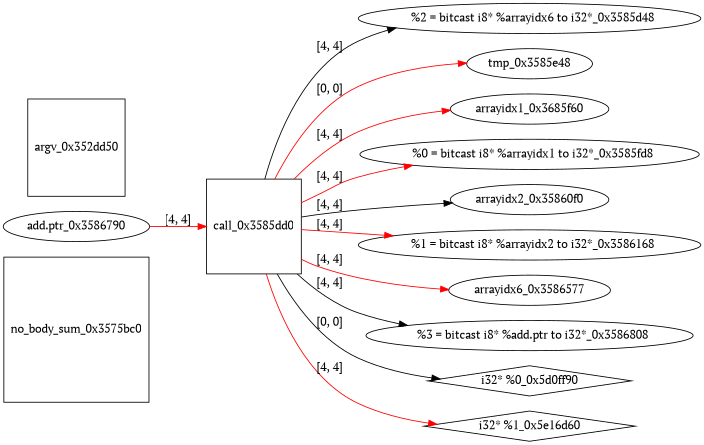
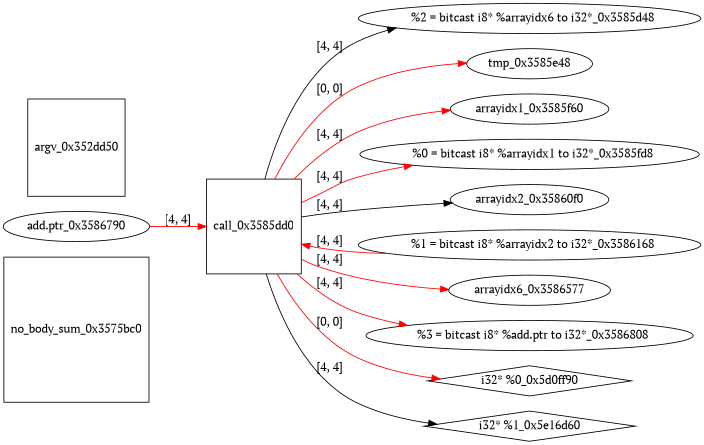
node "arrayidx1_0x3685f60": label "arrayidx1_0x3685f60" -> "arrayidx1_0x3585f60"
edge "call_0x3585dd0" -> "%1 = bitcast i8* %arrayidx2 to i32*_0x3586168": reversed
edge "call_0x3585dd0" -> "%3 = bitcast i8* %add.ptr to i32*_0x3586808": color black -> red
edge "call_0x3585dd0" -> "i32* %0_0x5d0ff90": color black -> red
edge "call_0x3585dd0" -> "i32* %1_0x5e16d60": color red -> black
